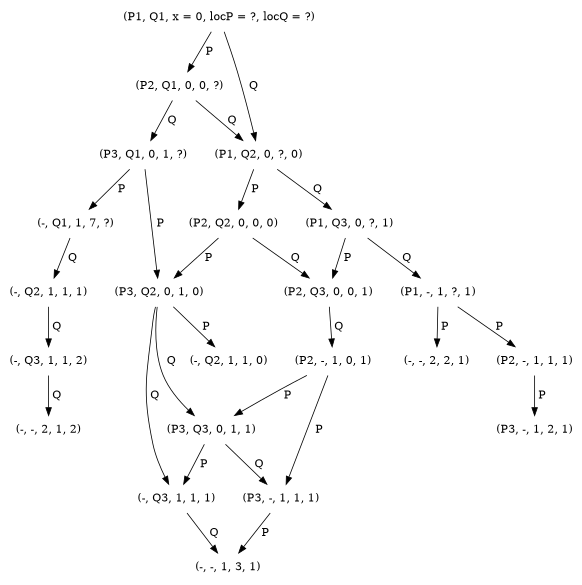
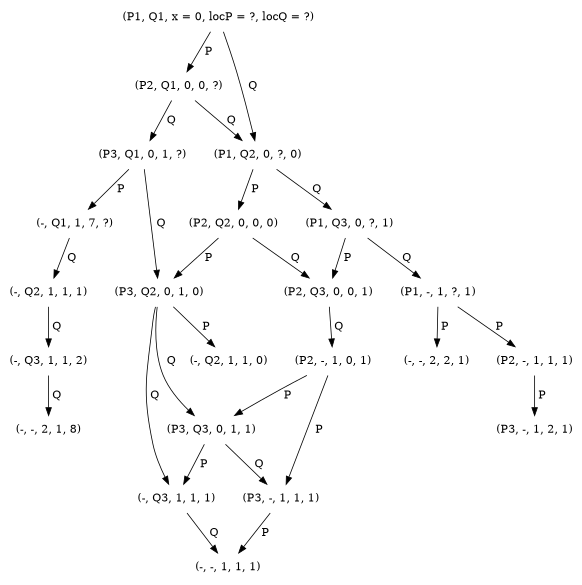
edge "(P3, Q1, 0, 1, ?)" -> "(P3, Q2, 0, 1, 0)": label " P" -> " Q"
node "(-, -, 2, 1, 2)": label "(-, -, 2, 1, 2)" -> "(-, -, 2, 1, 8)"
node "(-, -, 1, 3, 1)": label "(-, -, 1, 3, 1)" -> "(-, -, 1, 1, 1)"
